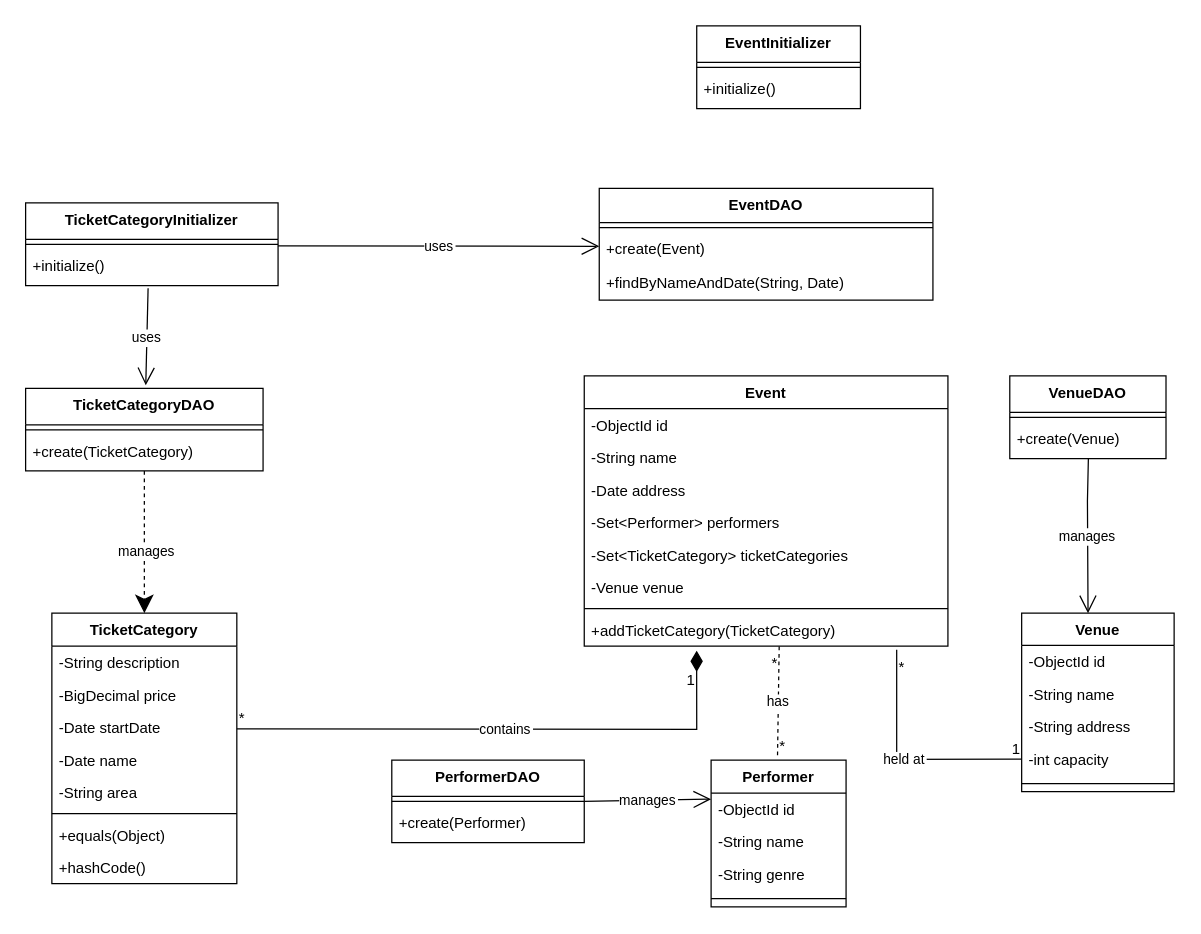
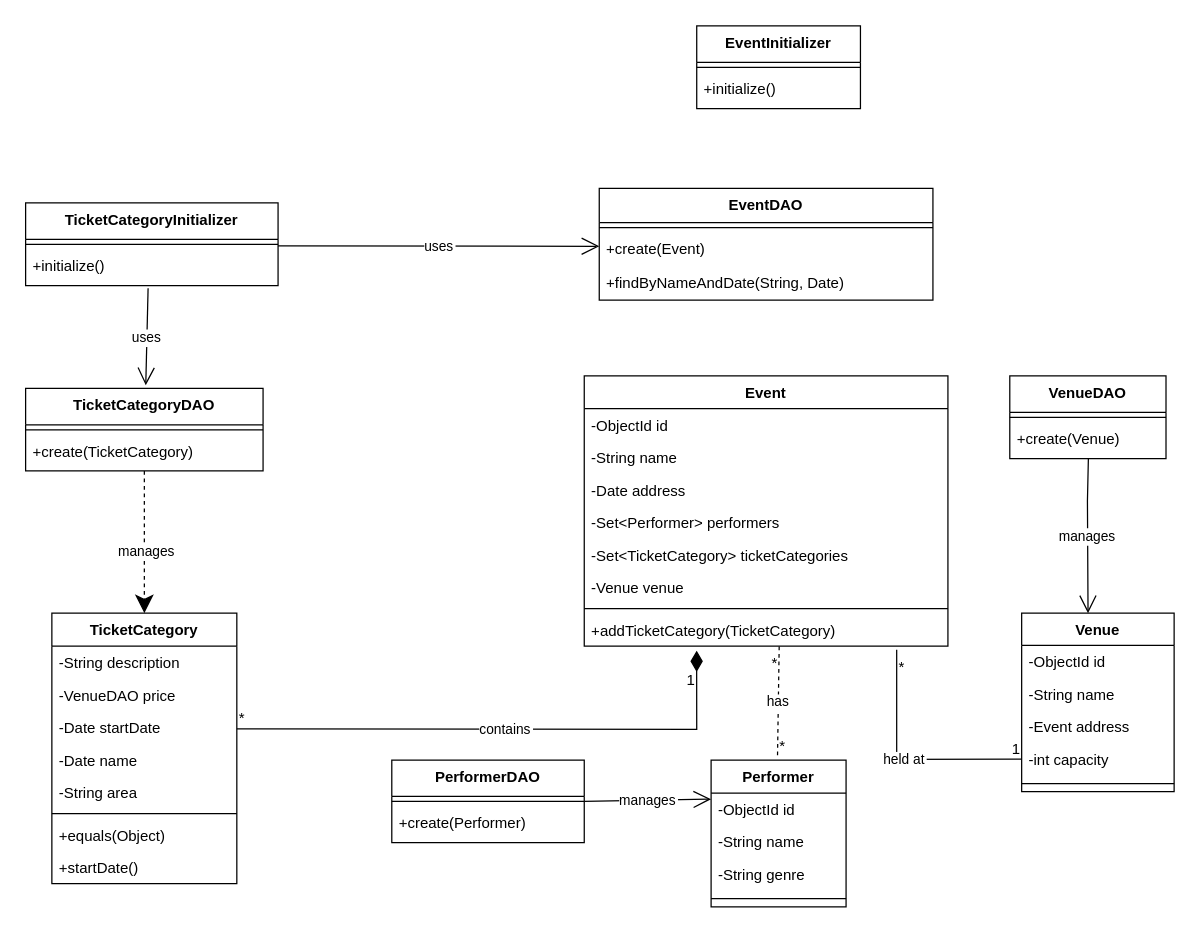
node "-BigDecimal price": label "-BigDecimal price" -> "-VenueDAO price"
node "-String address": label "-String address" -> "-Event address"
node "+hashCode()": label "+hashCode()" -> "+startDate()"
